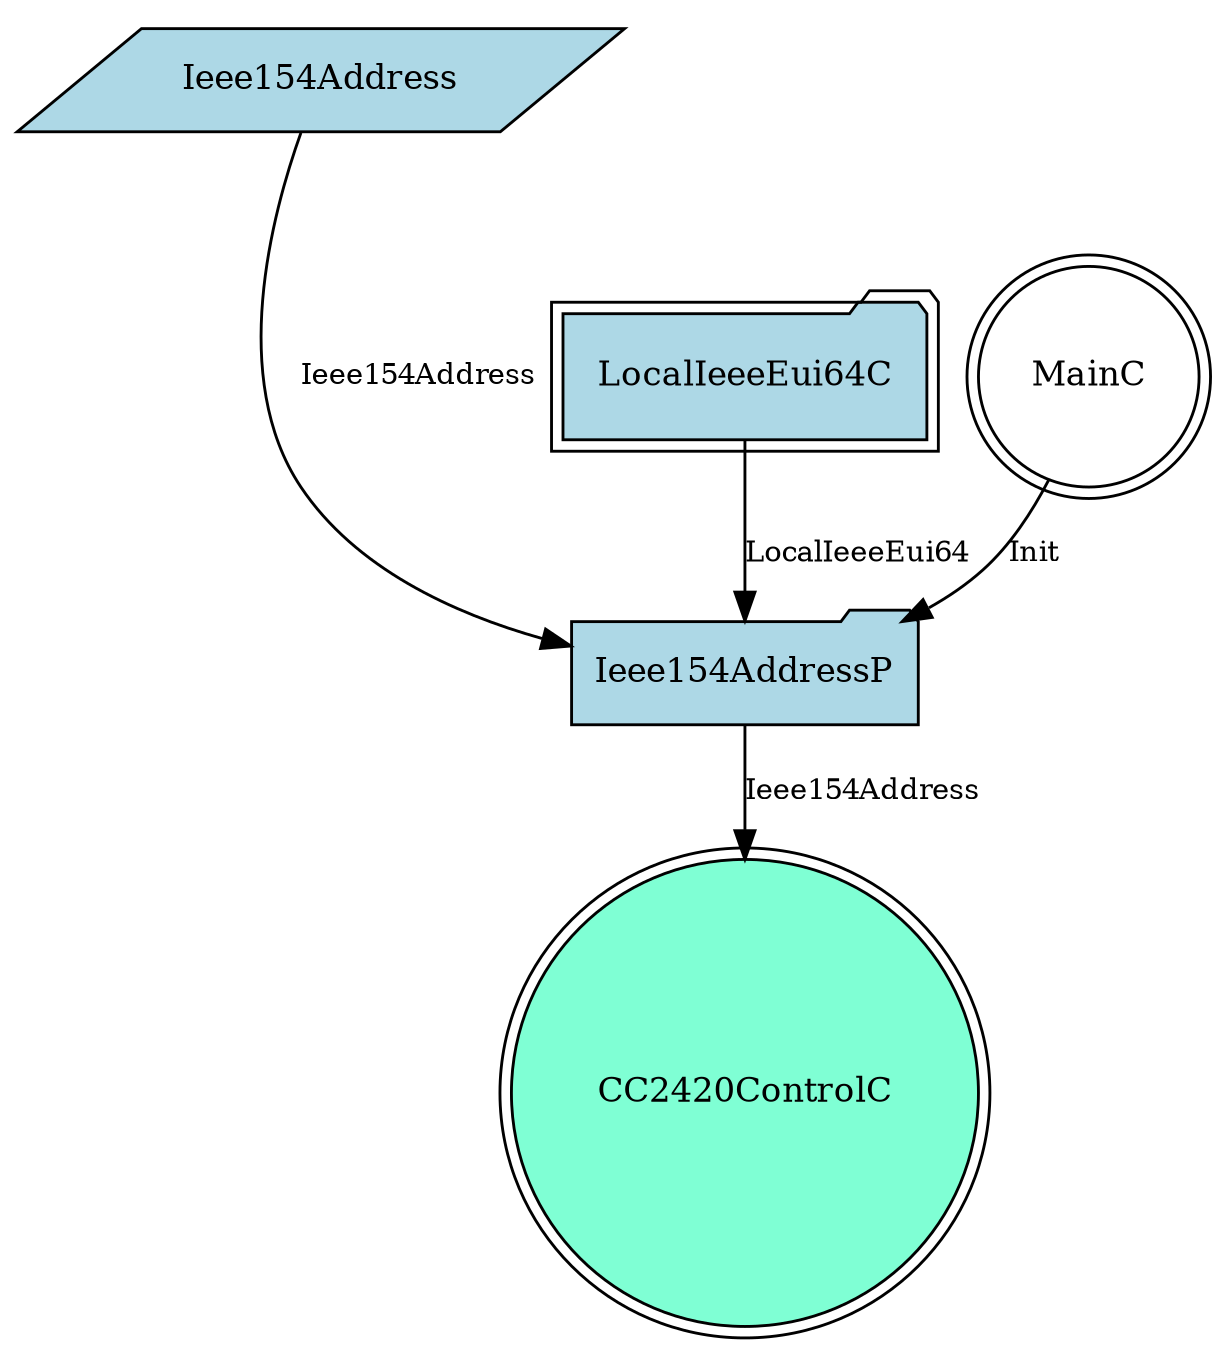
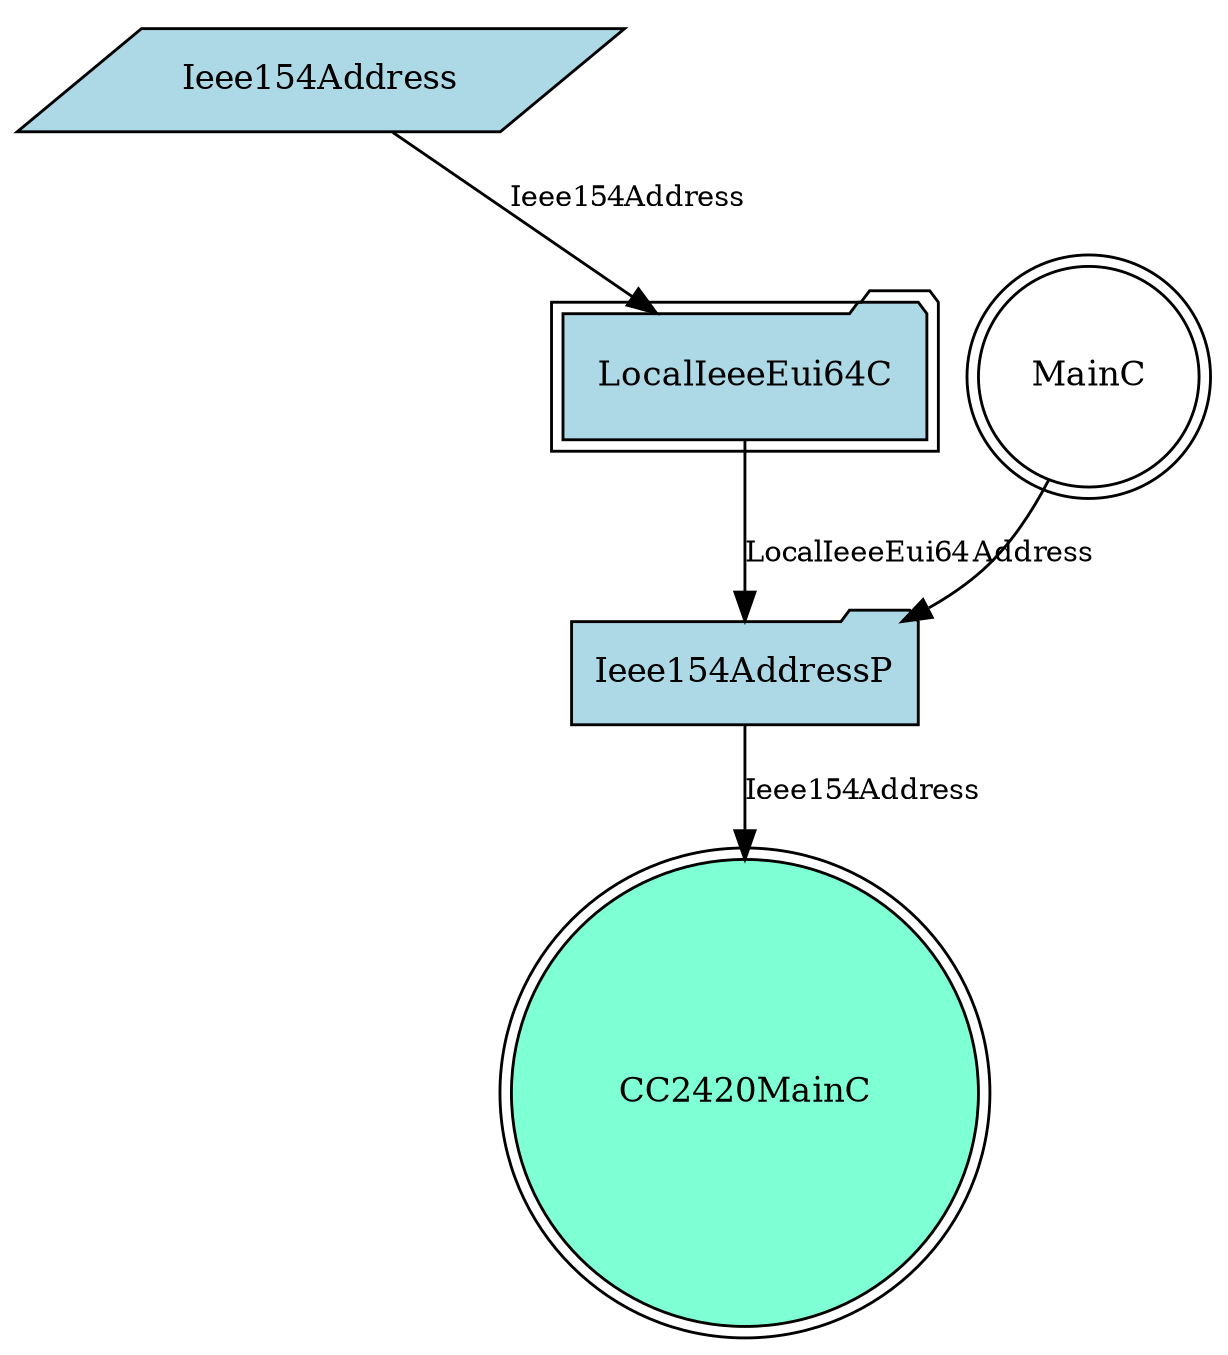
edge "Ieee154Address" -> "Ieee154AddressP": now "Ieee154Address" -> "LocalIeeeEui64C"
edge "MainC" -> "Ieee154AddressP": label "Init" -> "Address"
node "CC2420ControlC": label "CC2420ControlC" -> "CC2420MainC"
